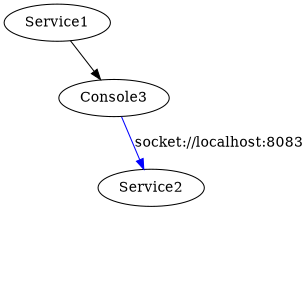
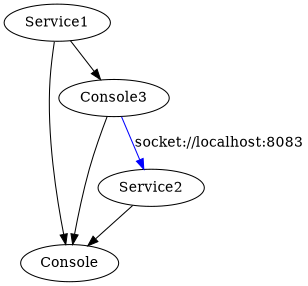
node "Console": added
